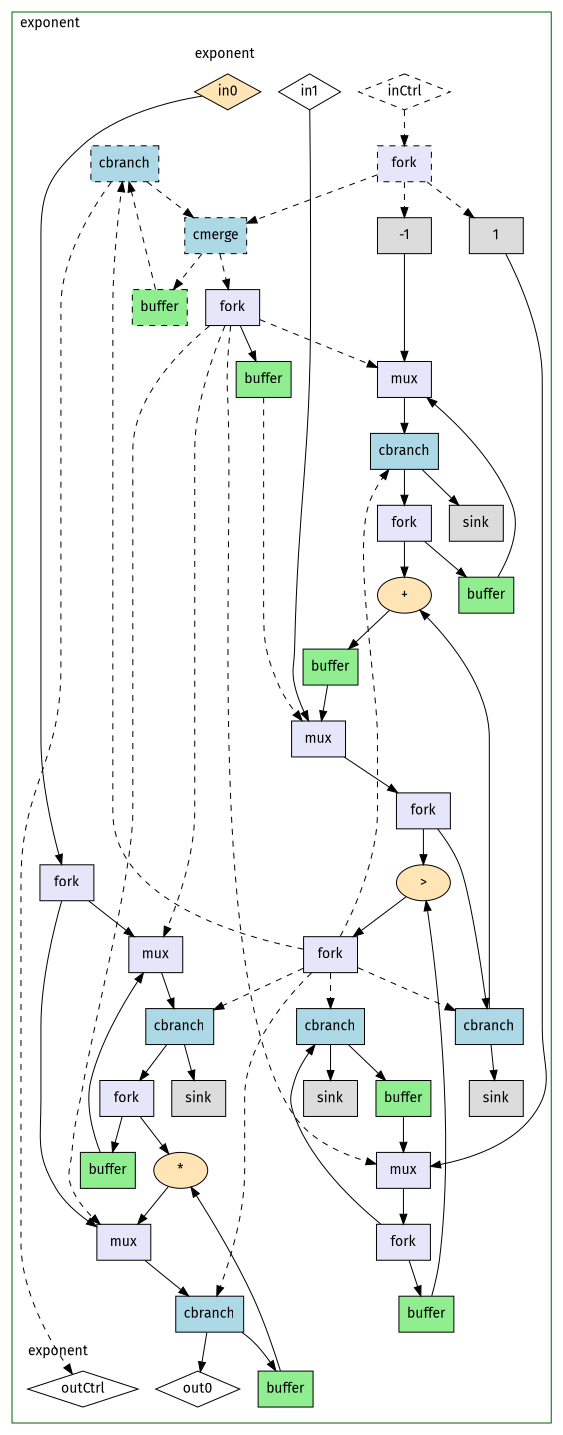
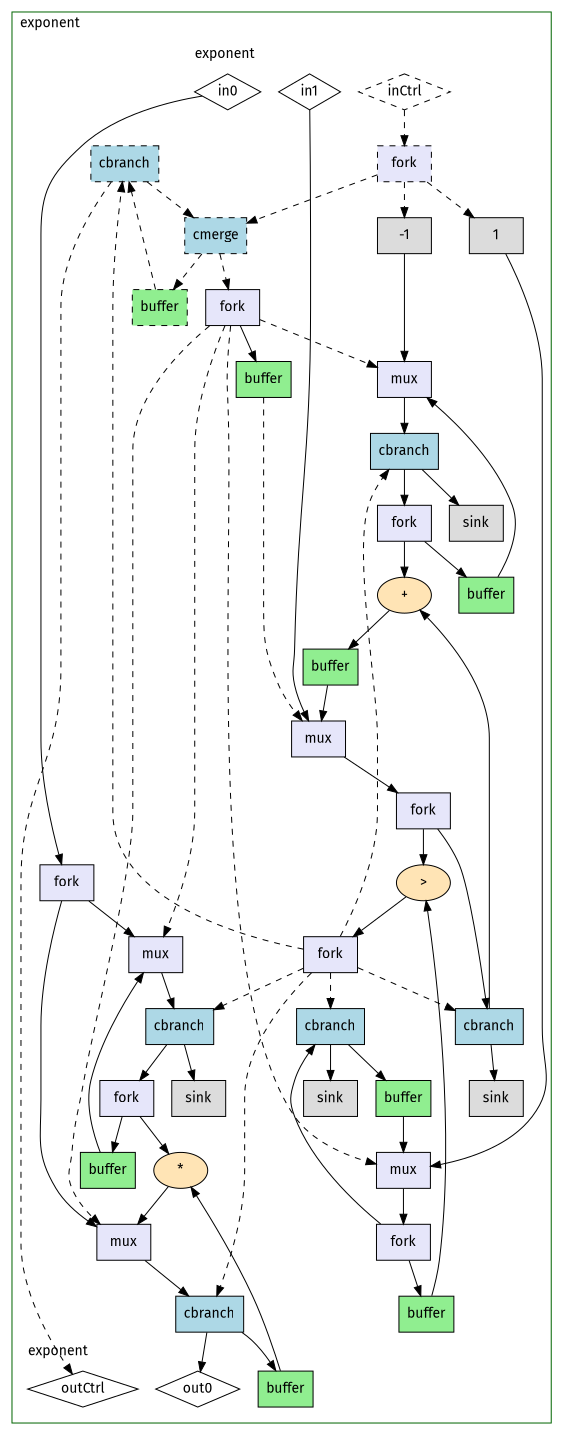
node "in0": fillcolor moccasin -> white
